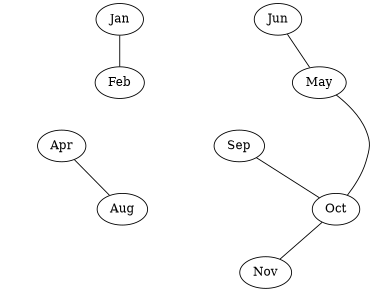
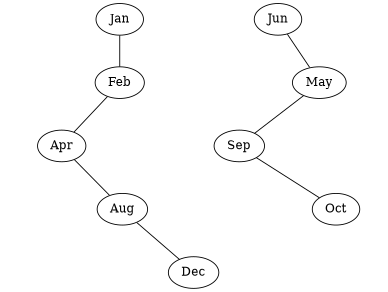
edge "Feb" -- "Apr": added
edge "May" -- "Oct": now "May" -- "Sep"
node "Dec": added
node "Nov": removed
